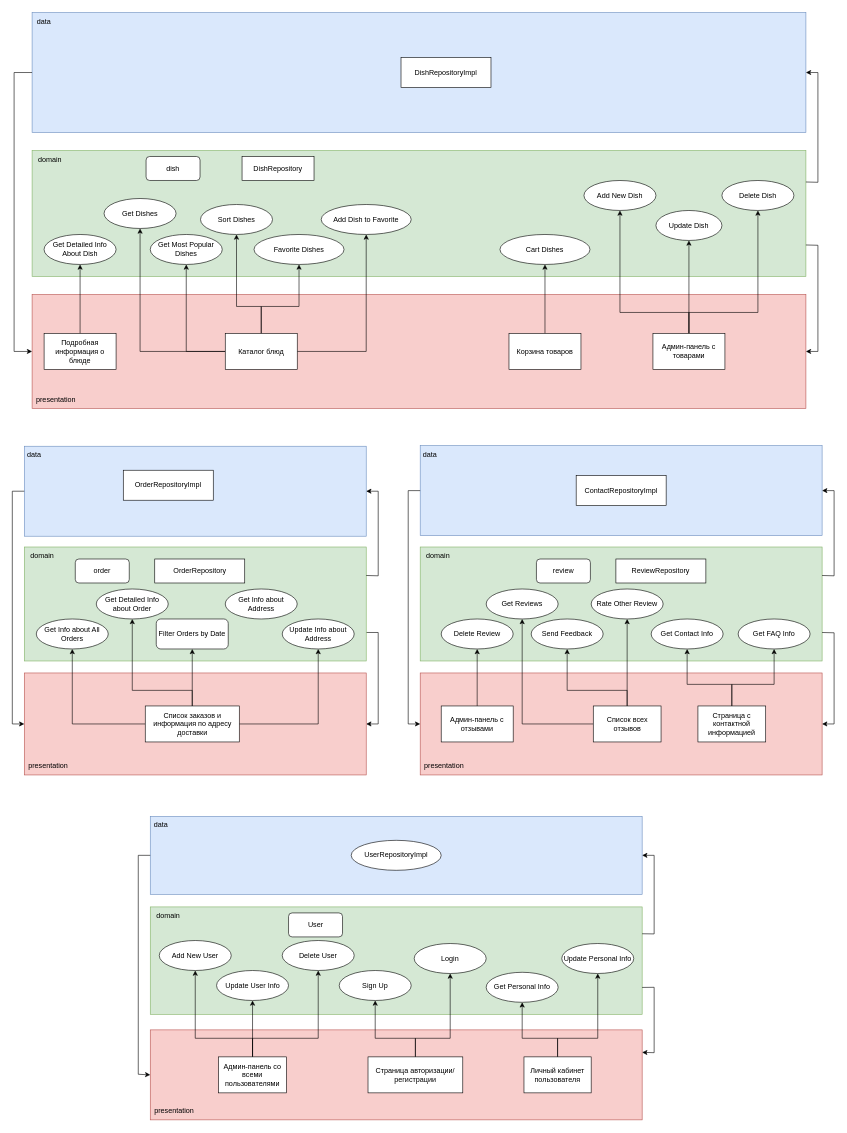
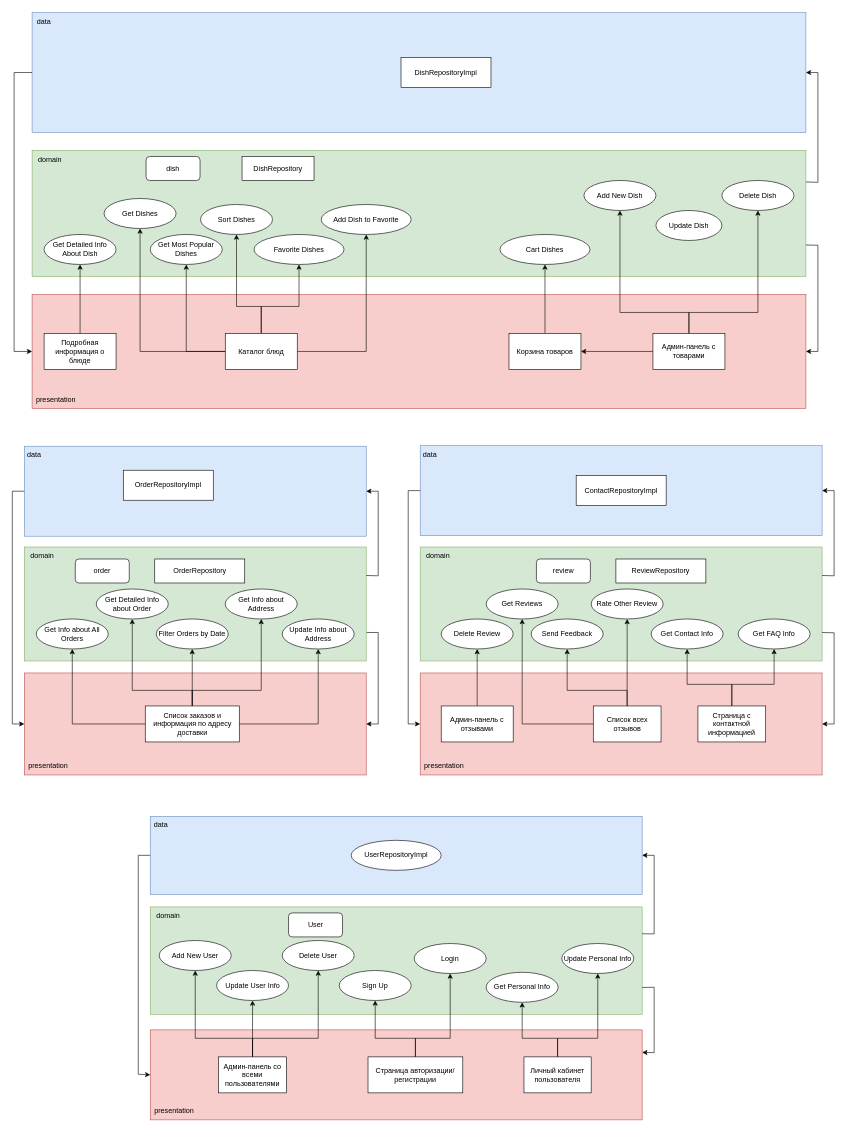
edge "Админ-панель с товарами" -> "Update Dish": now "Админ-панель с товарами" -> "Корзина товаров"
node "Filter Orders by Date": shape rounded rectangle -> ellipse
edge "Список заказов и информация по адресу доставки" -> "Get Info about Address": added
